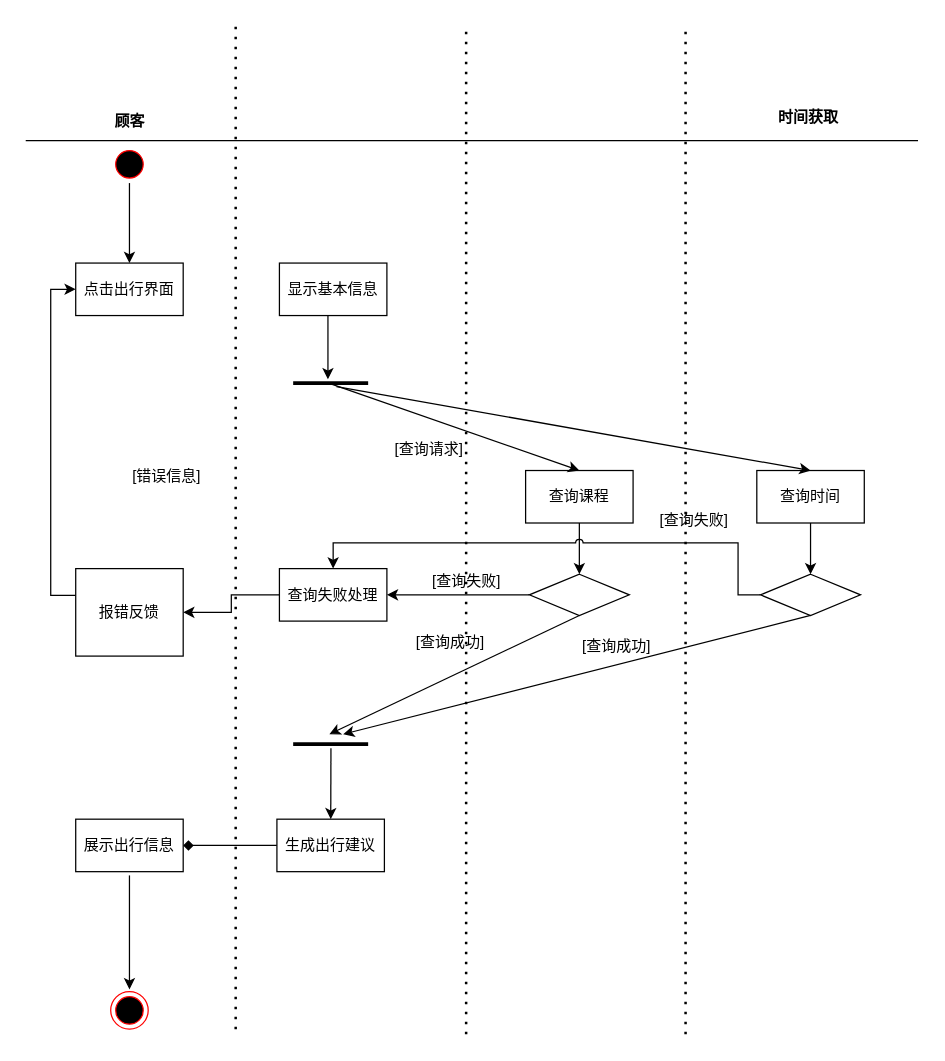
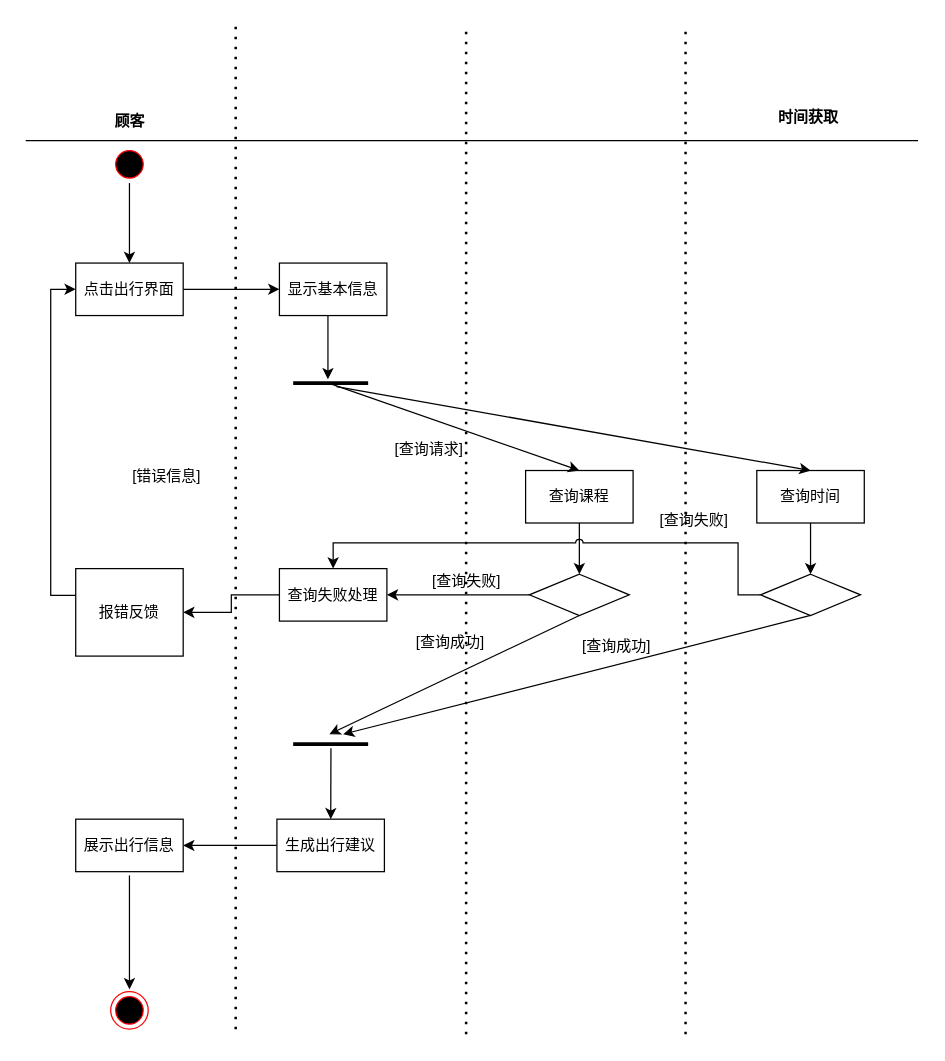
edge "点击出行界面" -> "显示基本信息": added
edge "生成出行建议" -> "展示出行信息": arrowhead diamond -> classic
